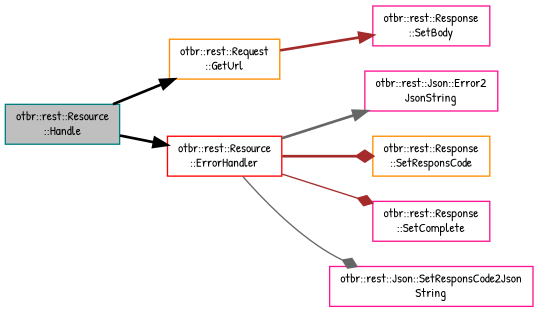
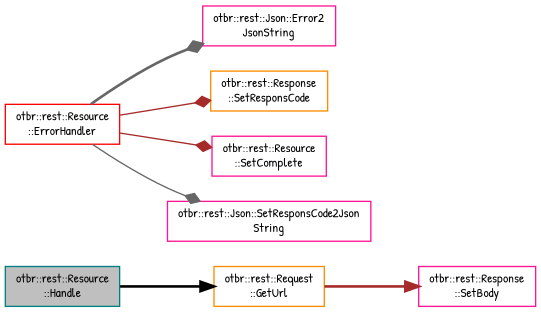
edge "otbr::rest::Resource ::ErrorHandler" -> "otbr::rest::Json::Error2 JsonString": arrowhead normal -> diamond
edge "otbr::rest::Resource ::Handle" -> "otbr::rest::Resource ::ErrorHandler": removed
edge "otbr::rest::Resource ::ErrorHandler" -> "otbr::rest::Response ::SetResponsCode": style bold -> solid
node "otbr::rest::Response ::SetComplete": label "otbr::rest::Response ::SetComplete" -> "otbr::rest::Resource ::SetComplete"
